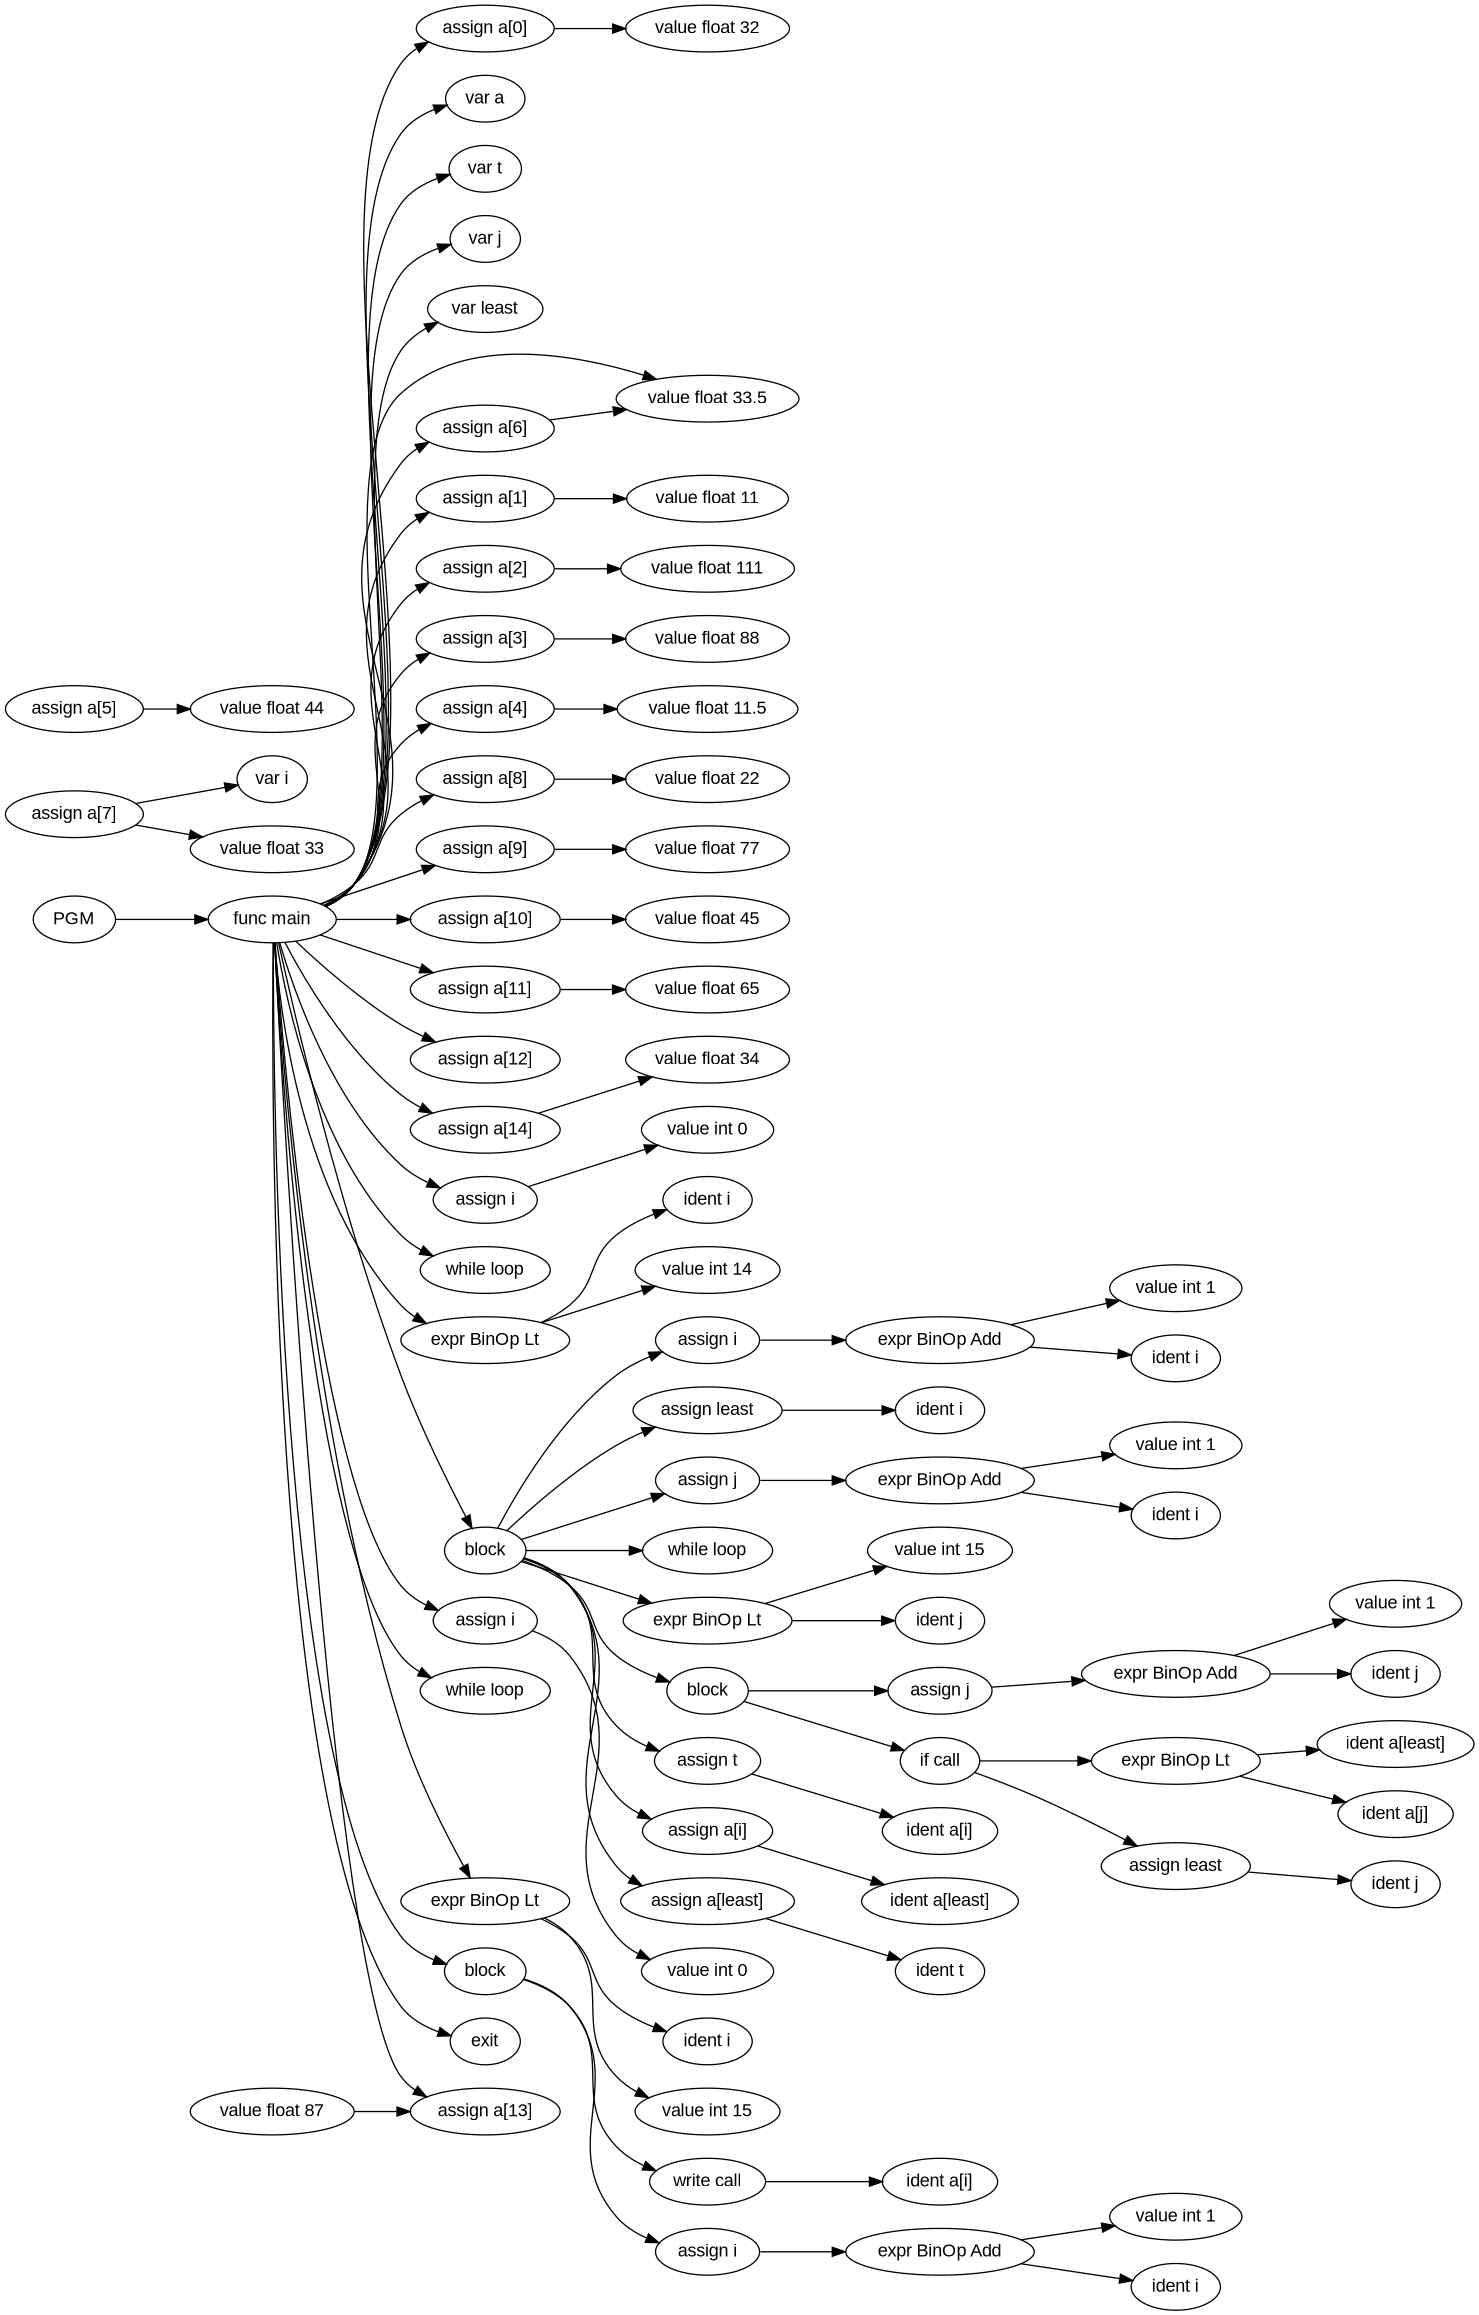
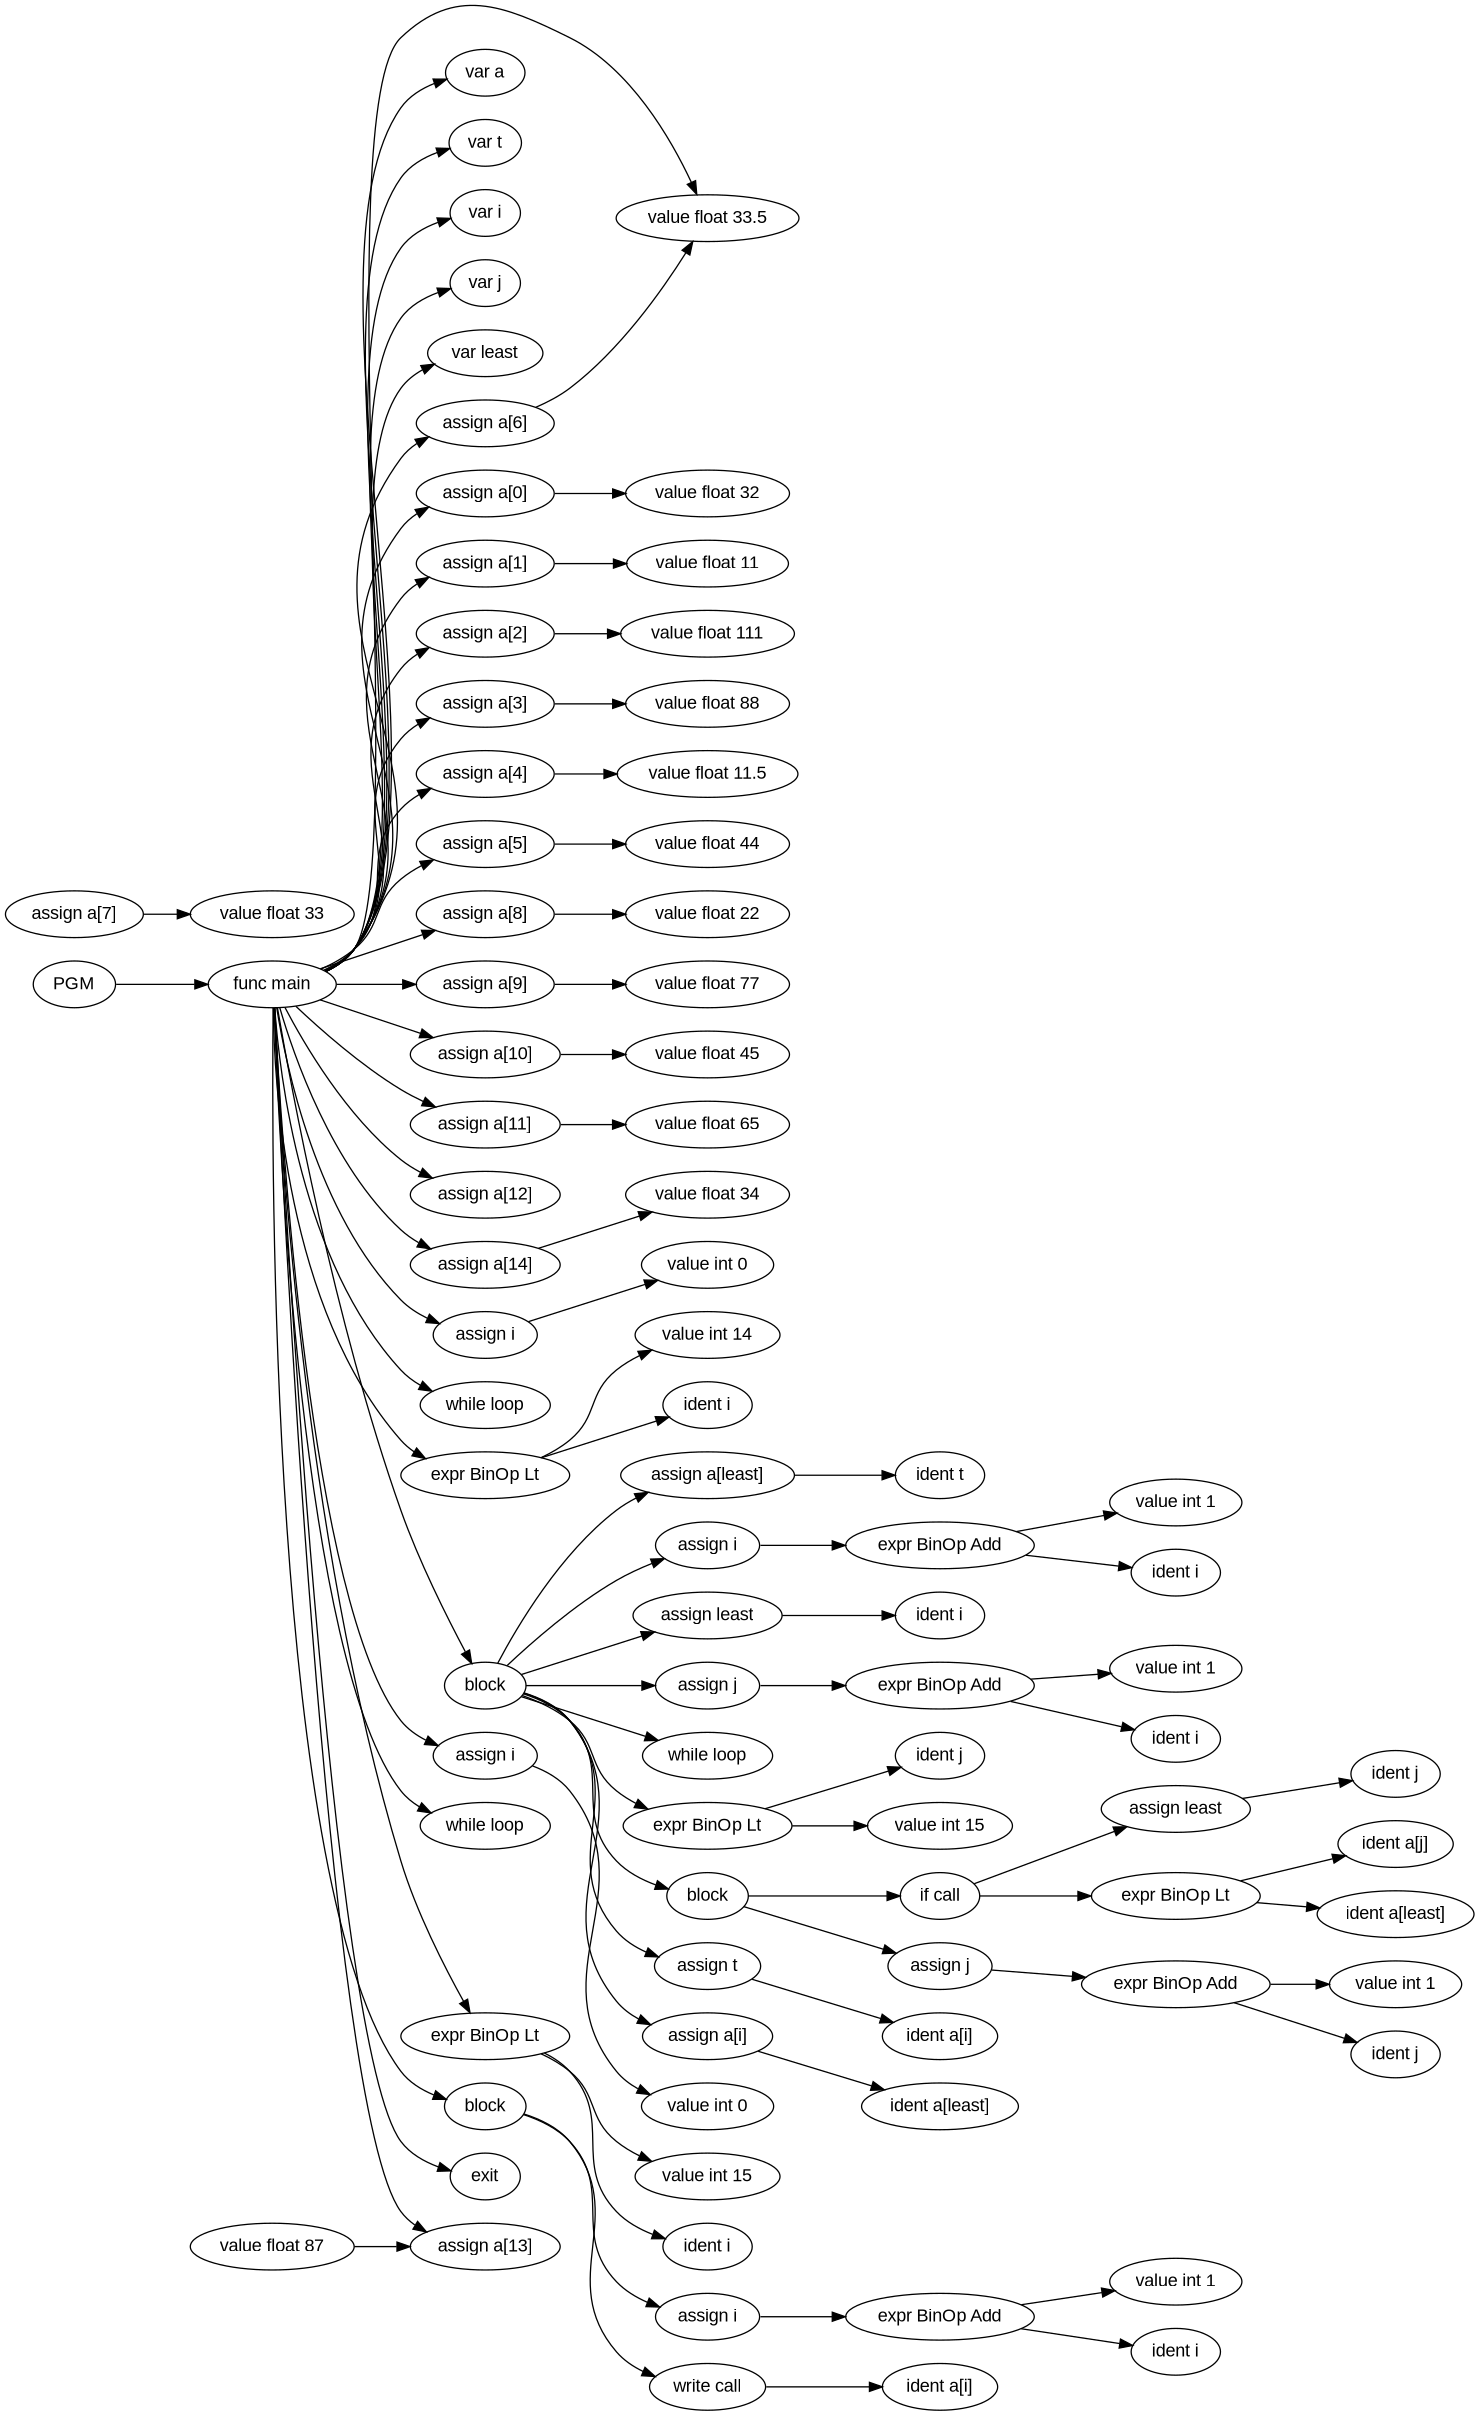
edge "assign a[7]" -> "var i": now "func main" -> "var i"
edge "func main" -> "assign a[5]": added
